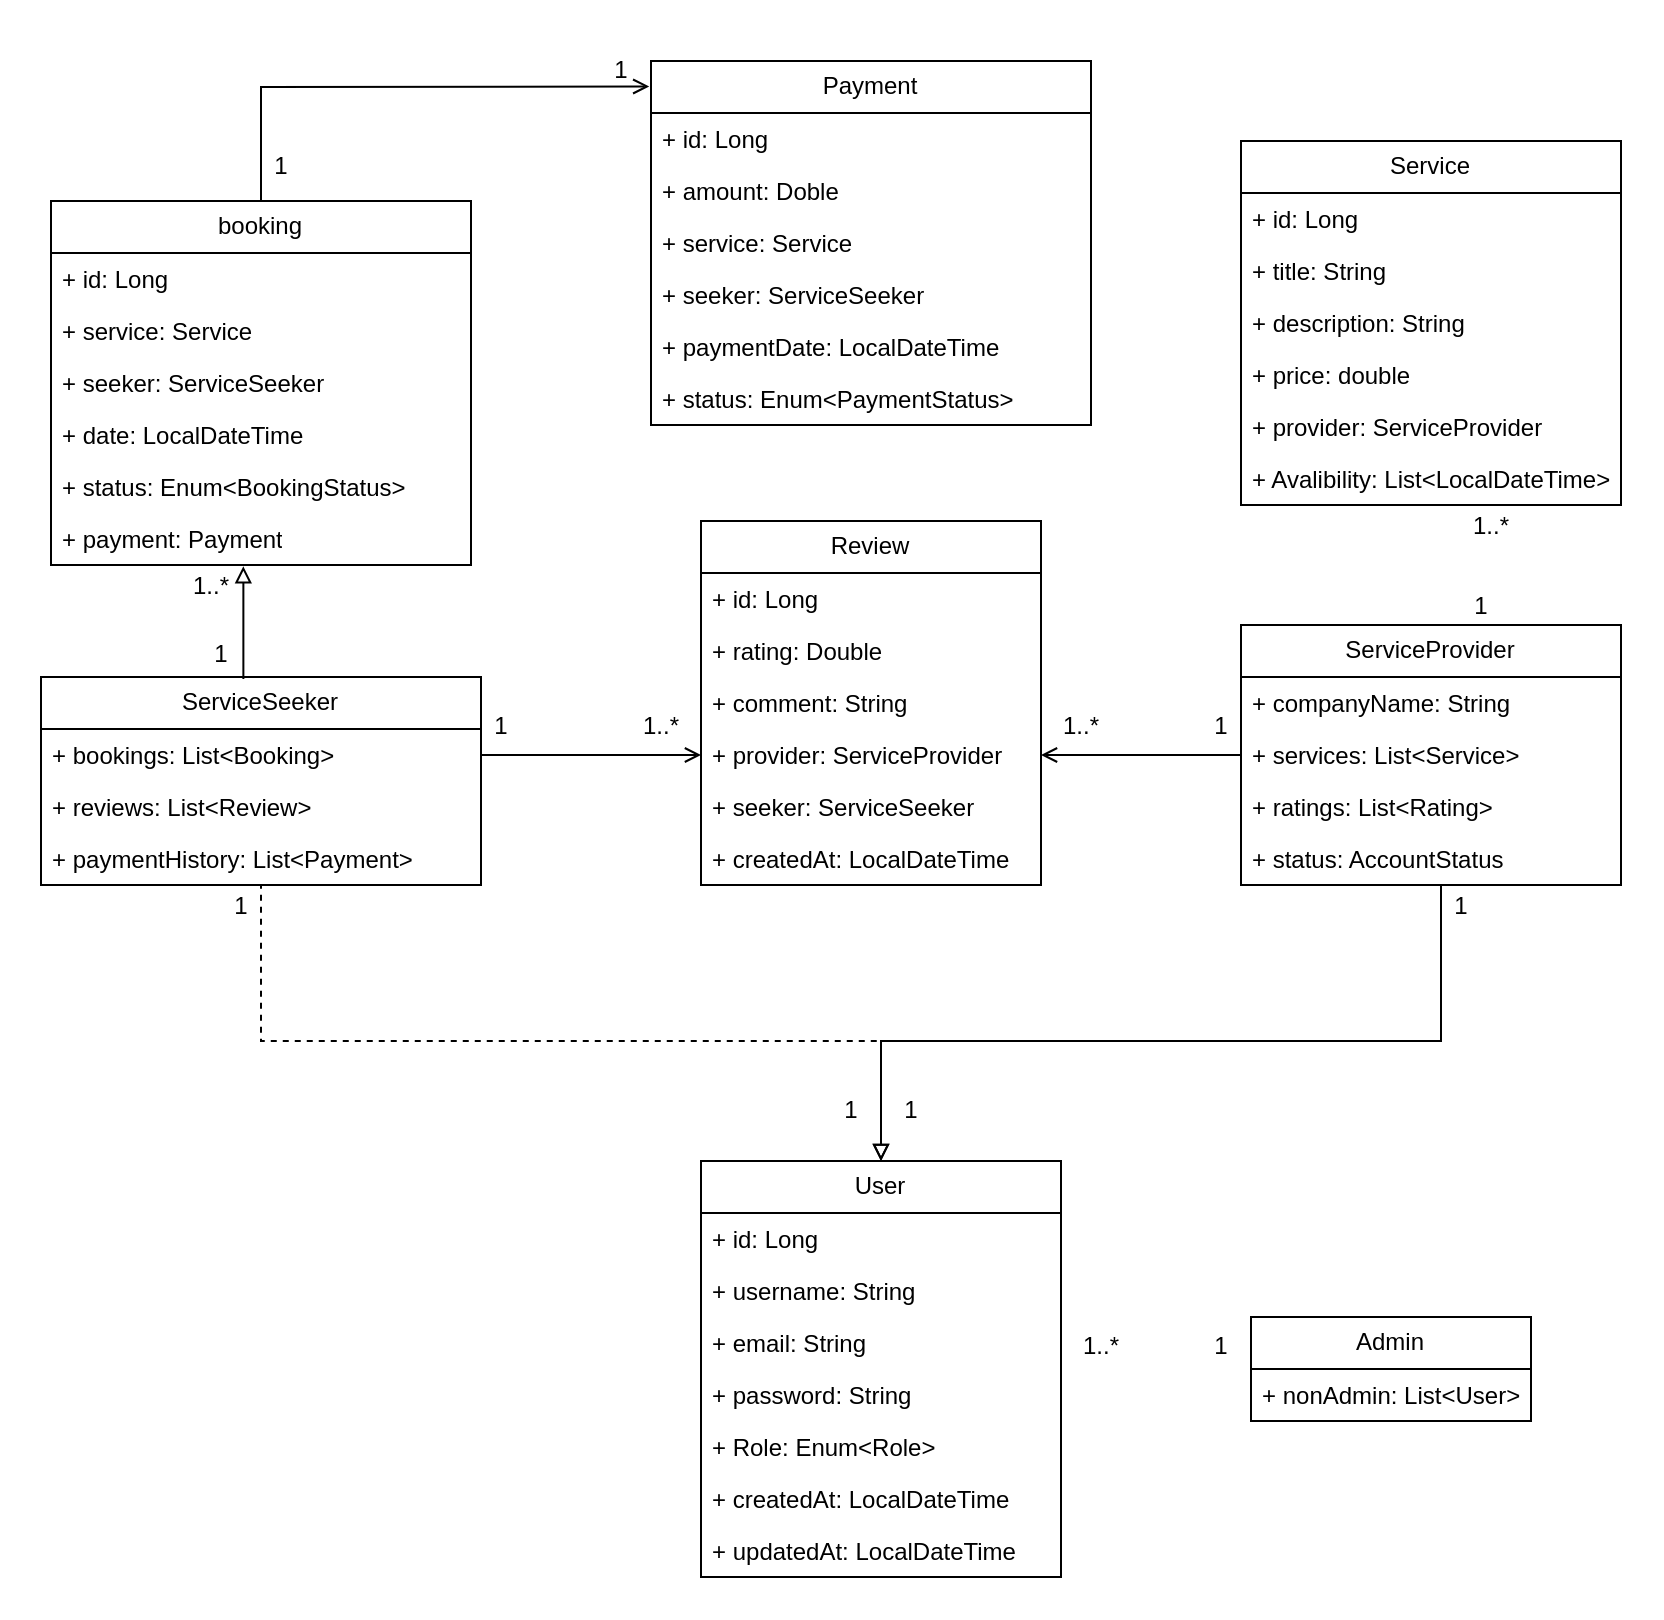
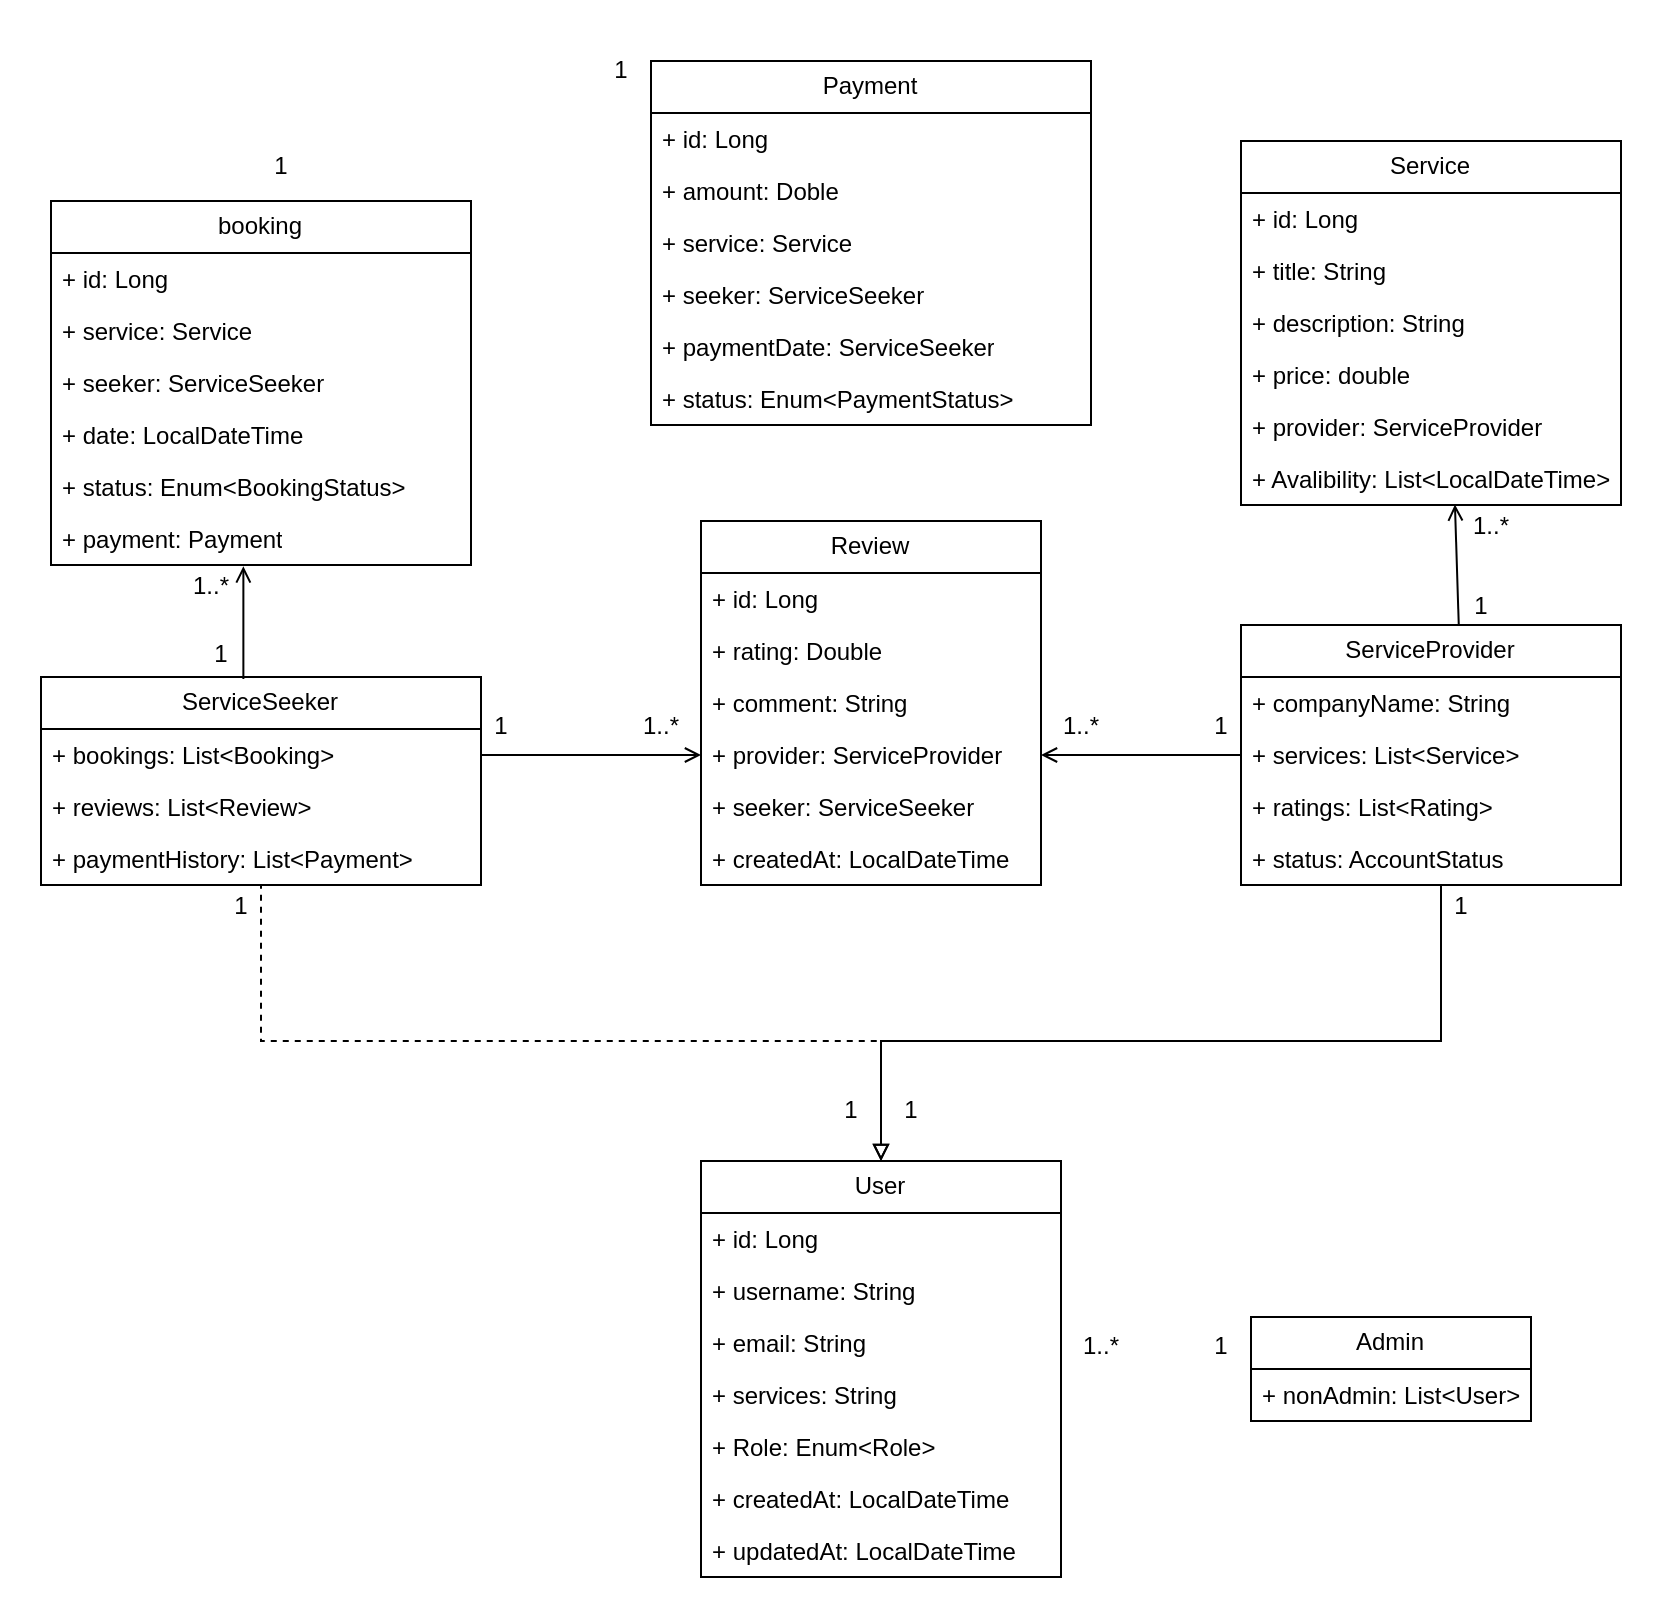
edge "booking" -> "Payment": removed
node "+ paymentDate: LocalDateTime": label "+ paymentDate: LocalDateTime" -> "+ paymentDate: ServiceSeeker"
edge "ServiceProvider" -> "+ Avalibility: List<LocalDateTime>": added
edge "ServiceSeeker" -> "+ payment: Payment": arrowhead block -> open
node "+ password: String": label "+ password: String" -> "+ services: String"
